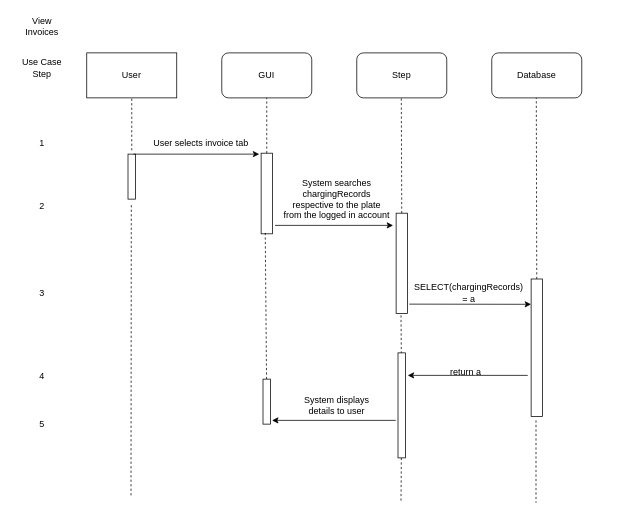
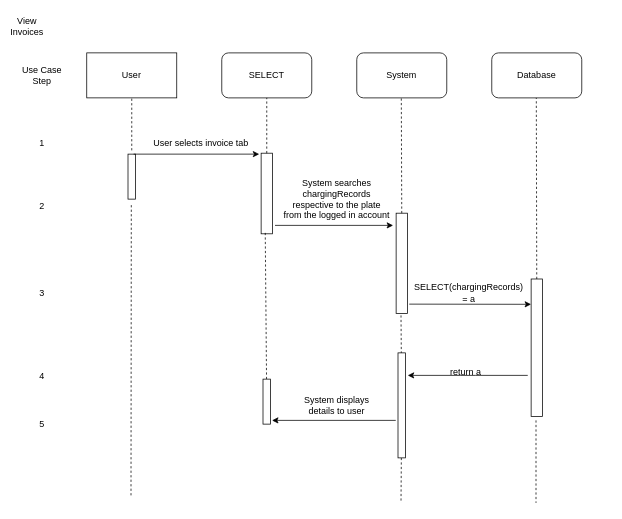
node "View Invoices": moved (42, 27) -> (27, 27)
node "Use Case Step": moved (42, 68) -> (42, 75)
node "GUI": label "GUI" -> "SELECT"
node "Step": label "Step" -> "System"
